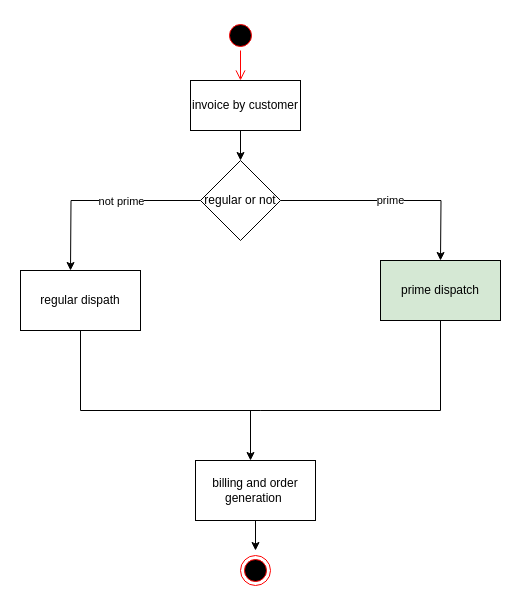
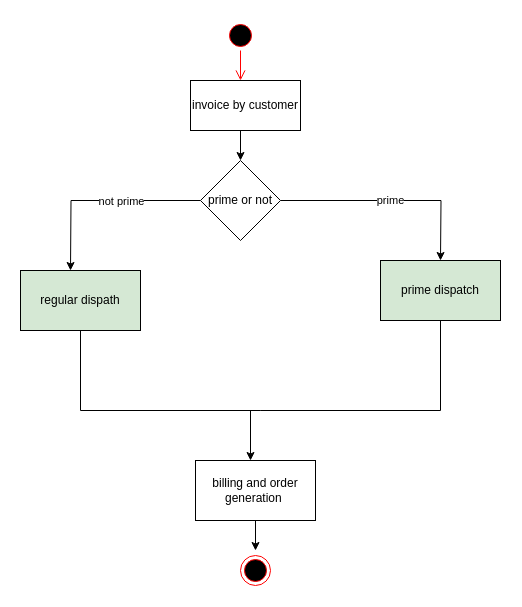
node "regular or not": label "regular or not" -> "prime or not"
node "regular dispath": fillcolor #ffffff -> #d5e8d4
